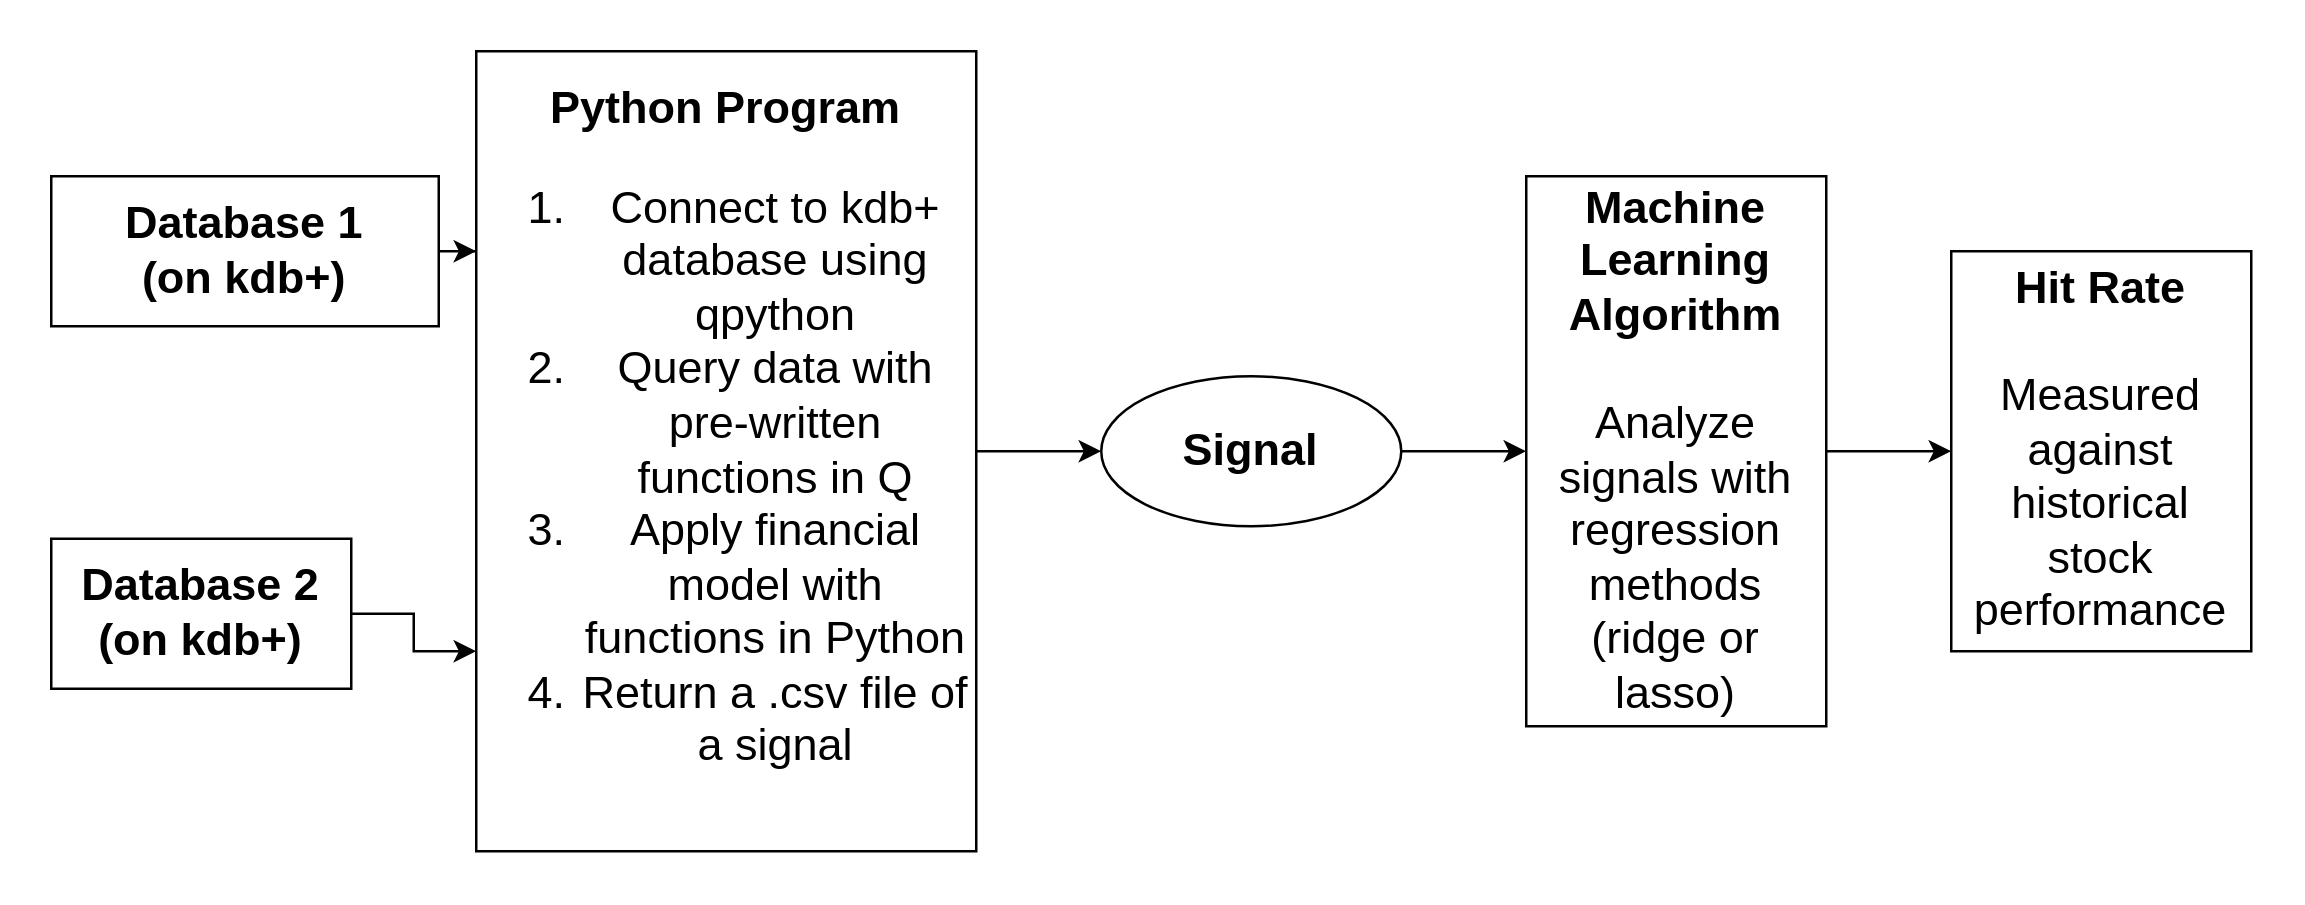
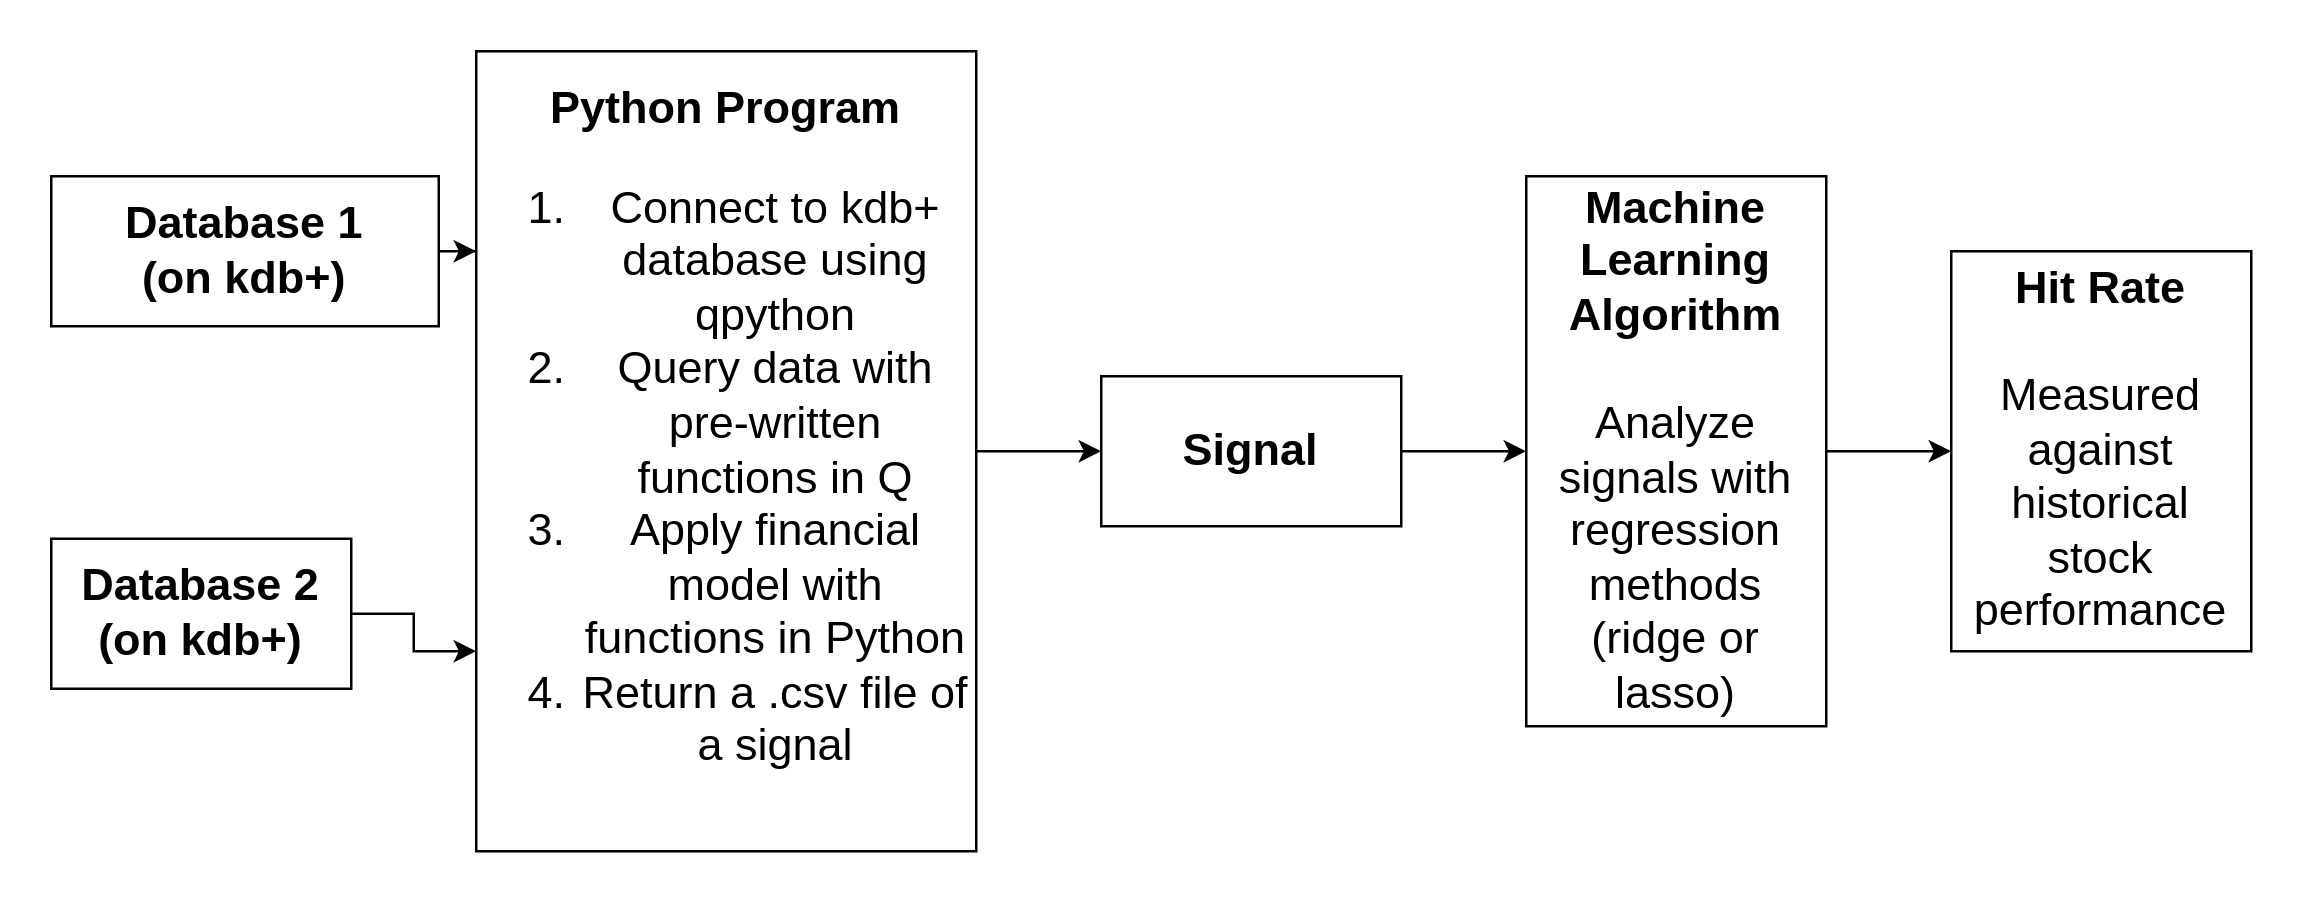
node "Signal": shape ellipse -> rectangle
